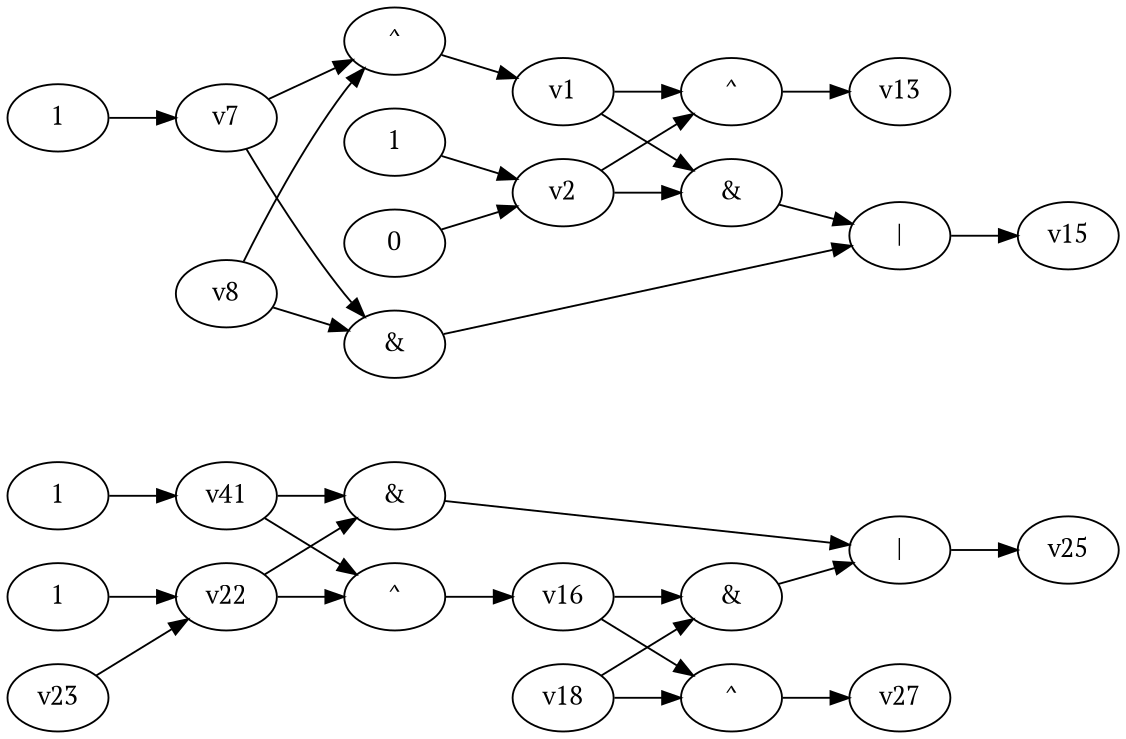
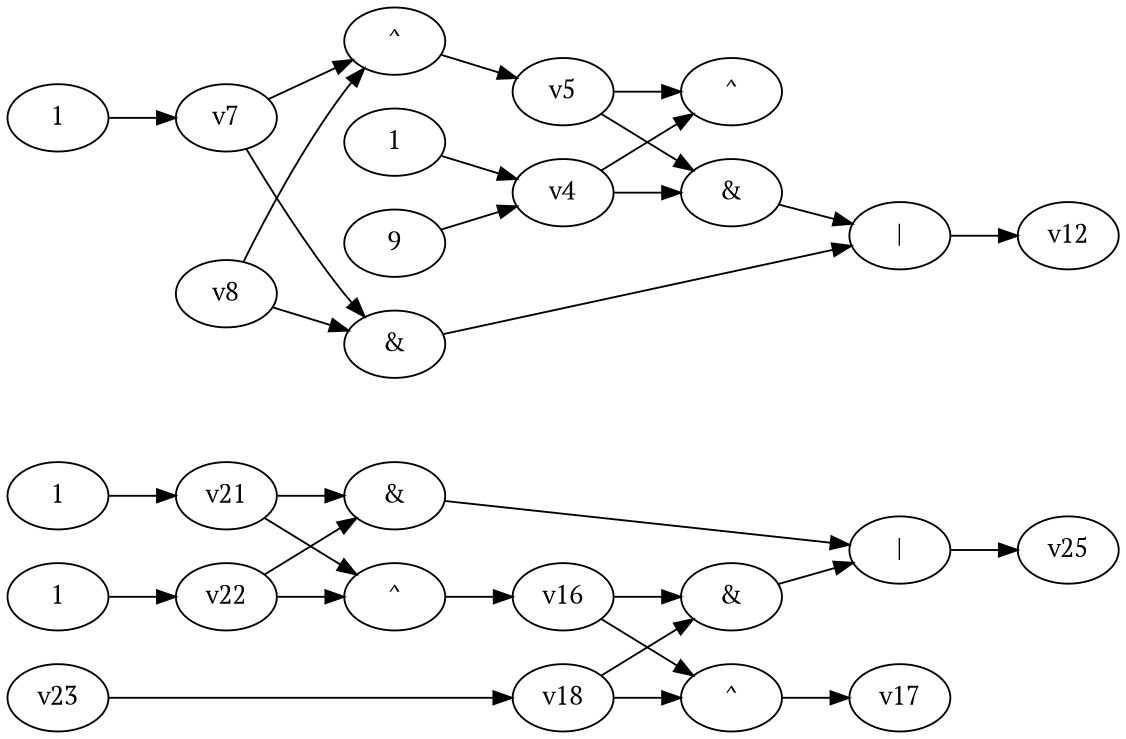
node "v1": label "v1" -> "v5"
node "v13": removed
node "v2": label "v2" -> "v4"
node "v15": label "v15" -> "v12"
node "0": label "0" -> "9"
node "v41": label "v41" -> "v21"
edge "v23" -> "v22": now "v23" -> "v18"
node "v27": label "v27" -> "v17"
